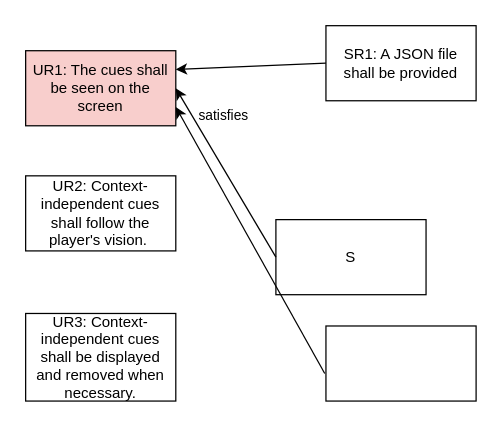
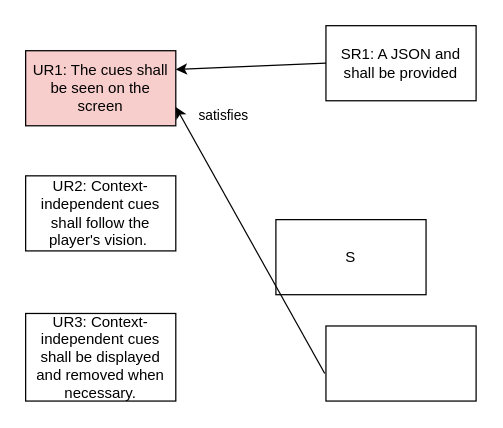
node "SR1: A JSON file shall be provided": label "SR1: A JSON file shall be provided" -> "SR1: A JSON and shall be provided"
edge "S" -> "UR1: The cues shall be seen on the screen": removed
